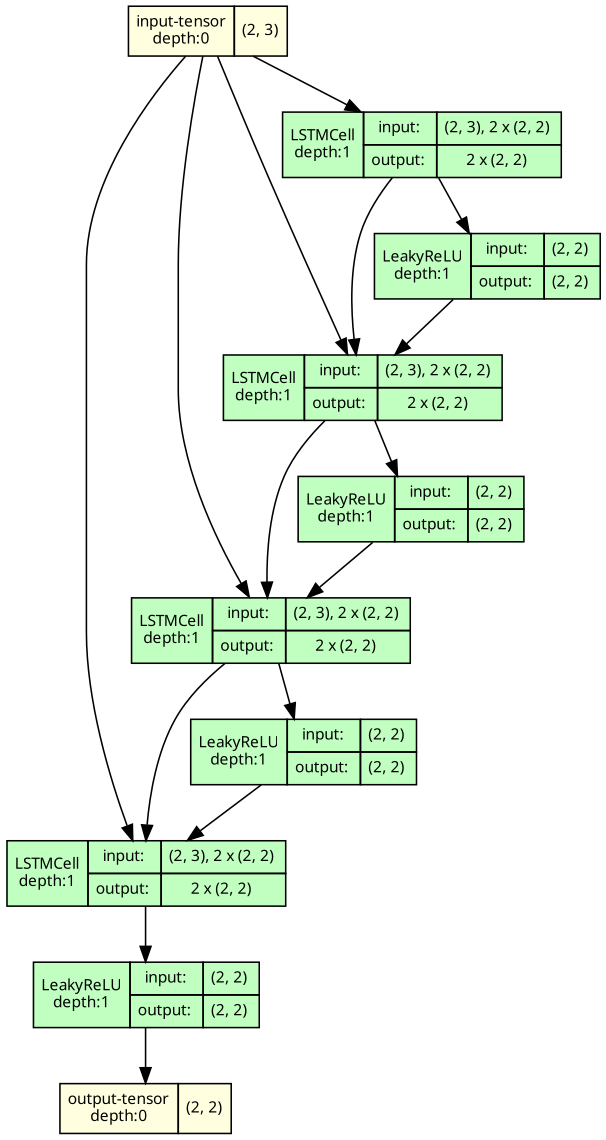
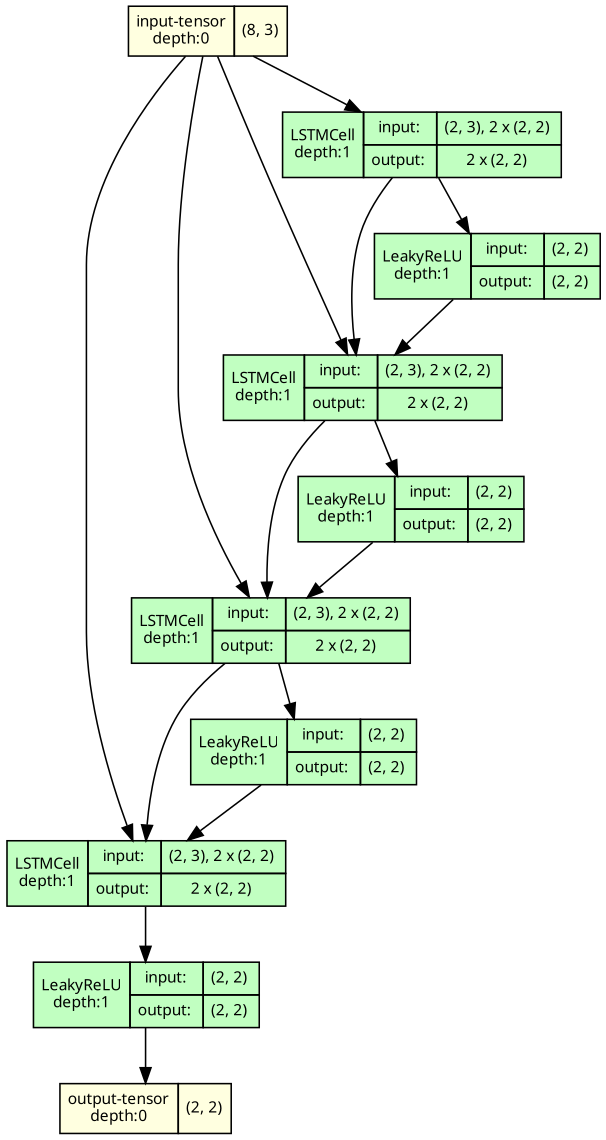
node "input-tensor": text "(2, 3)" -> "(8, 3)"
